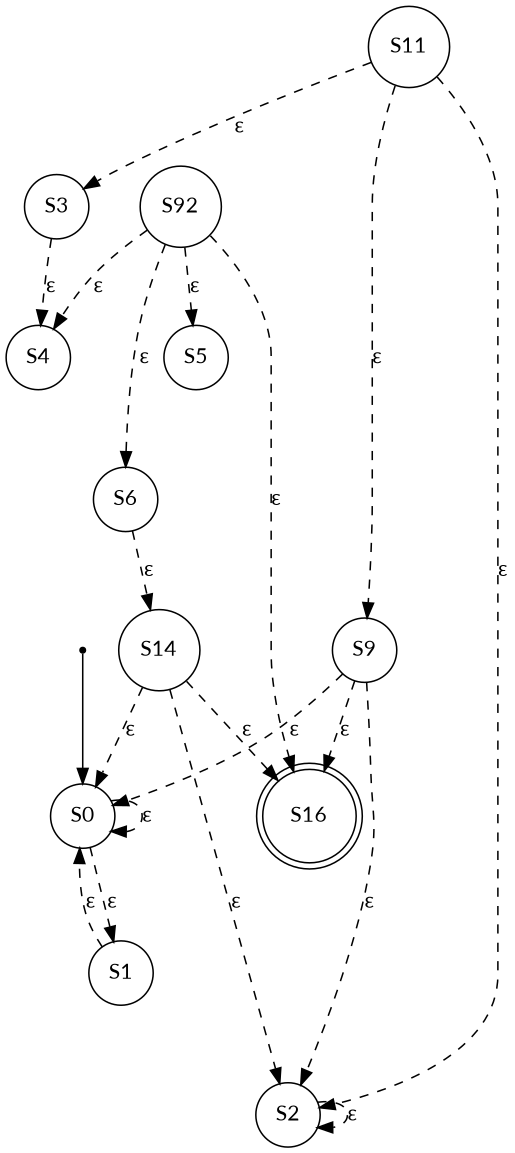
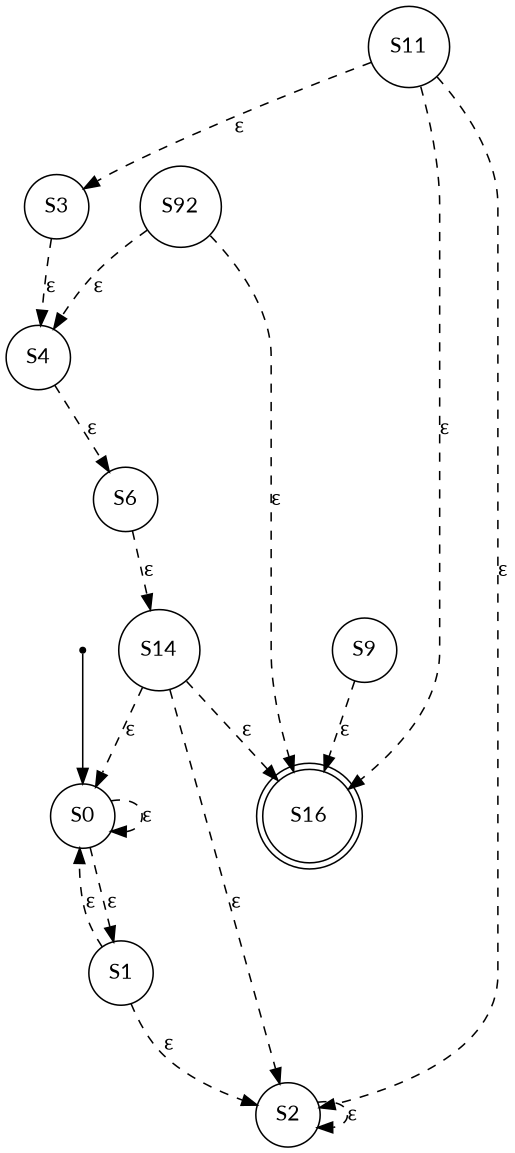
edge "S11" -> "S9": now "S11" -> "S16"
edge "S92" -> "S6": now "S4" -> "S6"
node "S5": removed
edge "S9" -> "S0": removed, label "ε"
edge "S9" -> "S2": now "S1" -> "S2"
